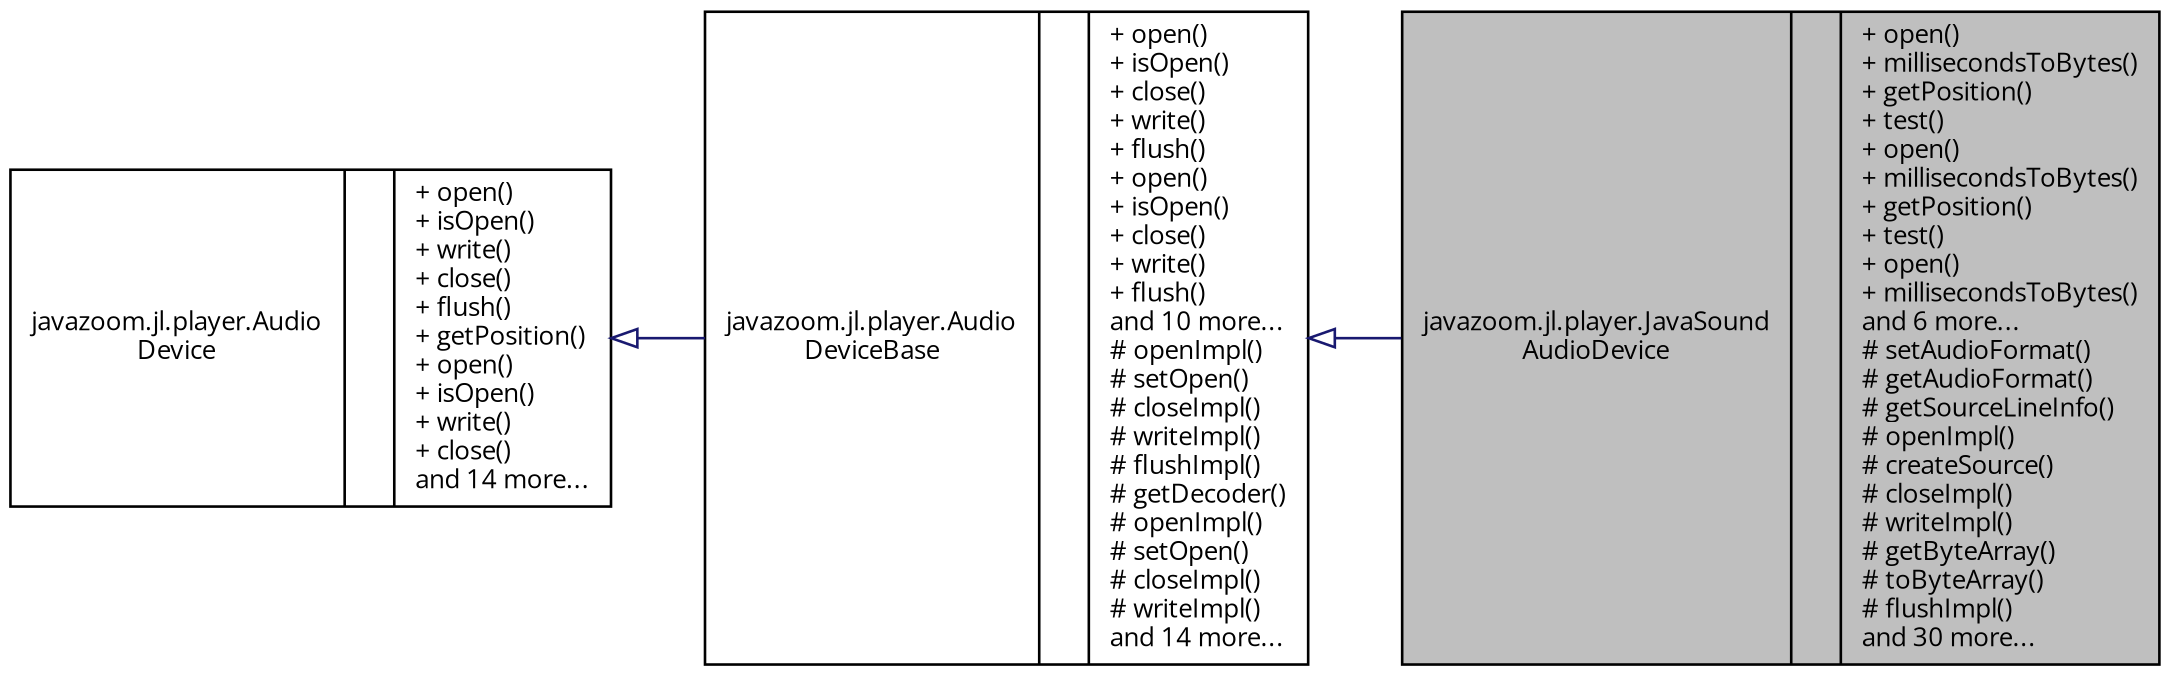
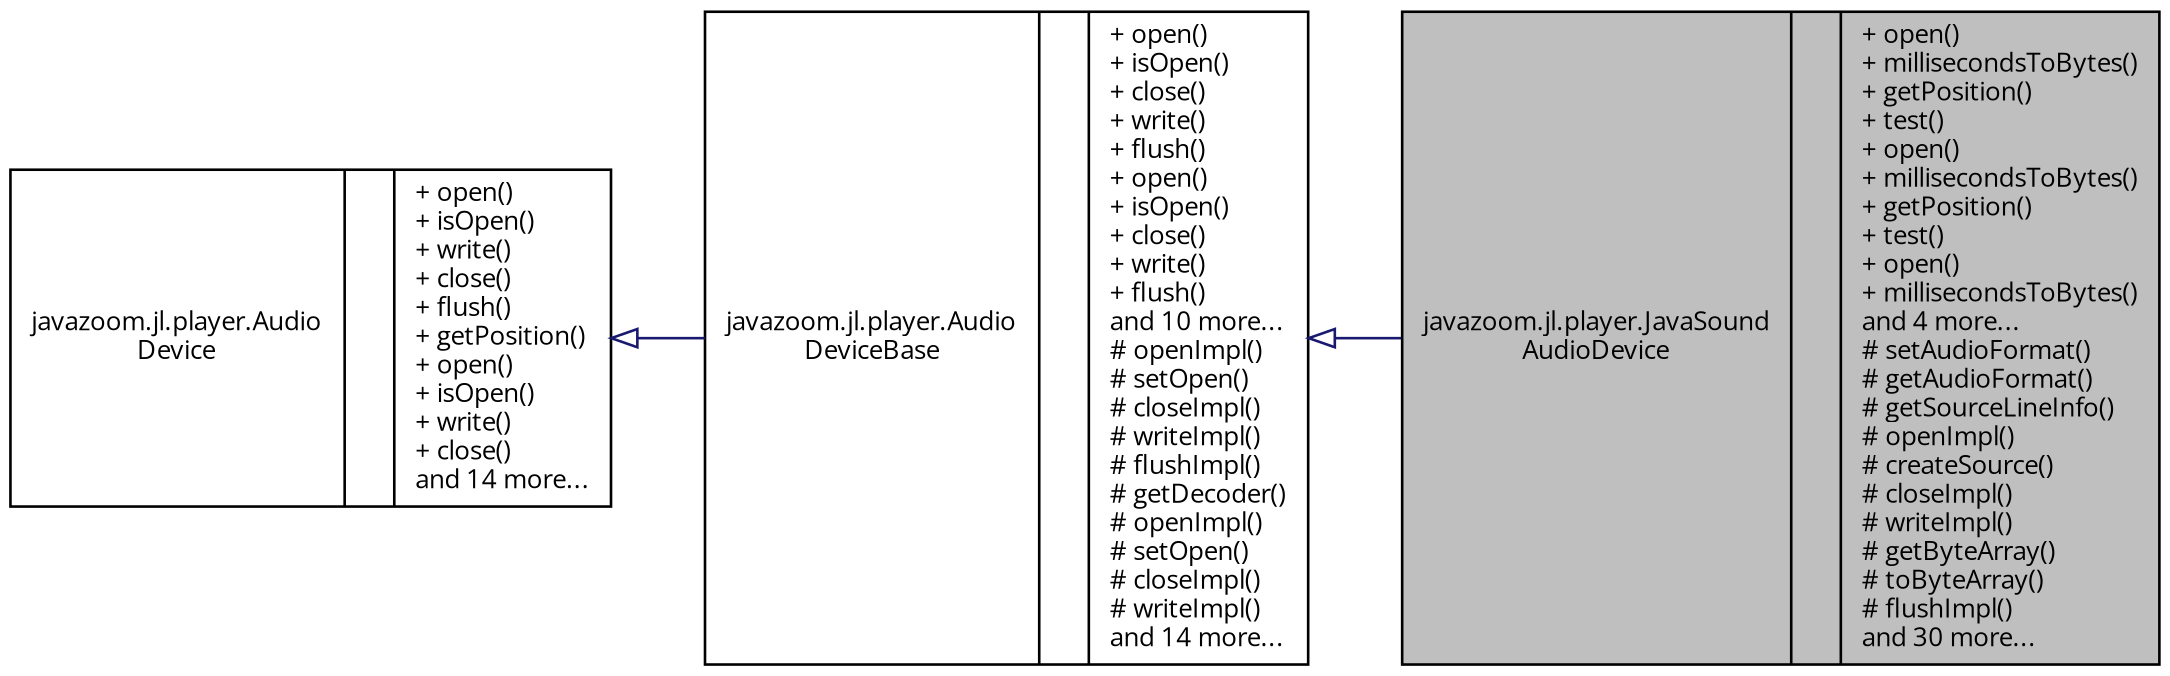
node "javazoom.jl.player.JavaSound": text "and 6 more..." -> "and 4 more..."
